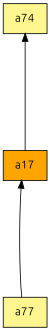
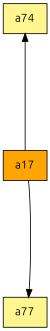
edge "a77" -> "a17": reversed
